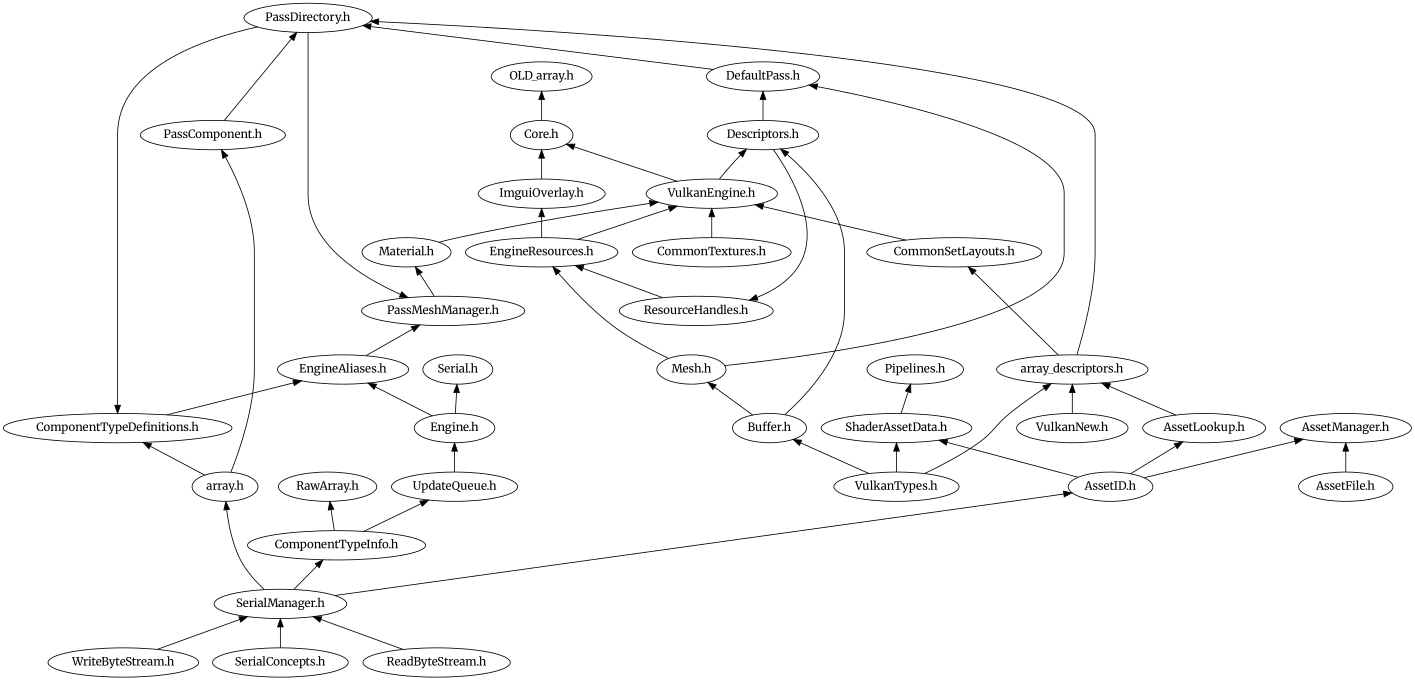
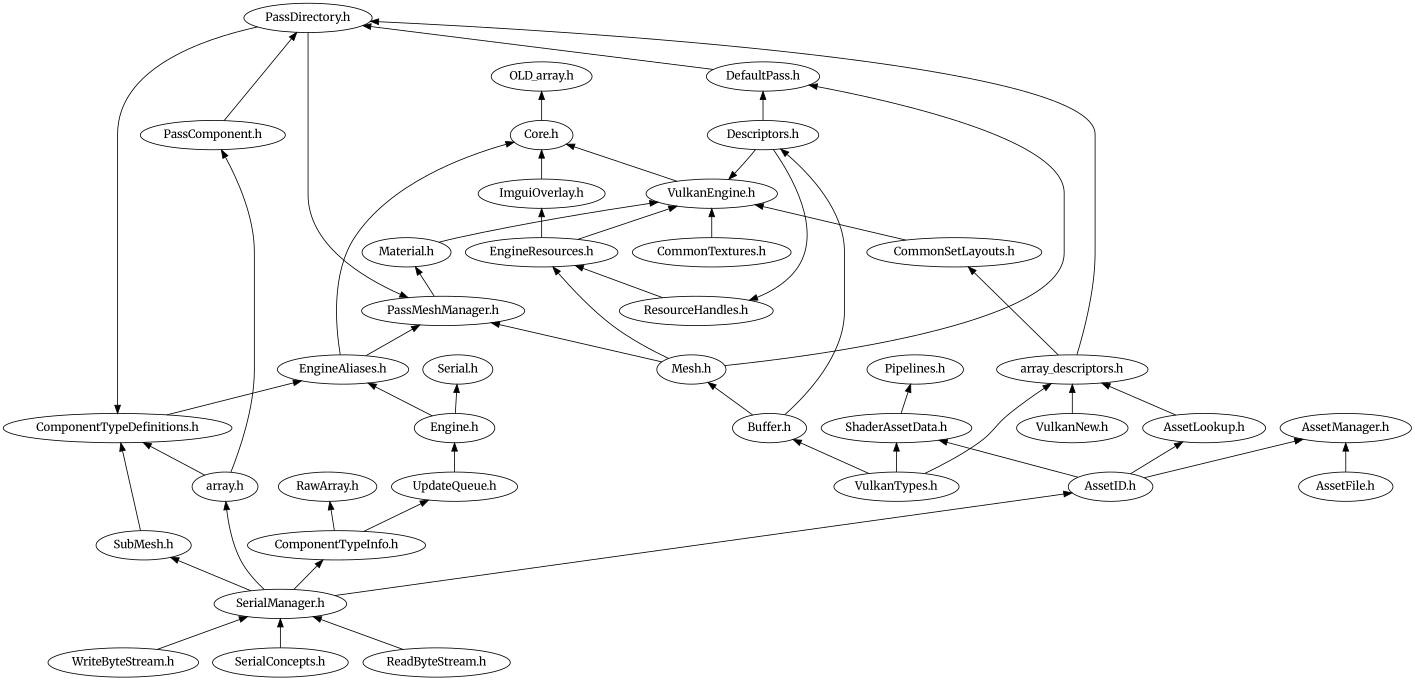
edge "VulkanEngine.h" -> "Descriptors.h": reversed
edge "EngineAliases.h" -> "Core.h": added
edge "Mesh.h" -> "PassMeshManager.h": added
node "SubMesh.h": added
